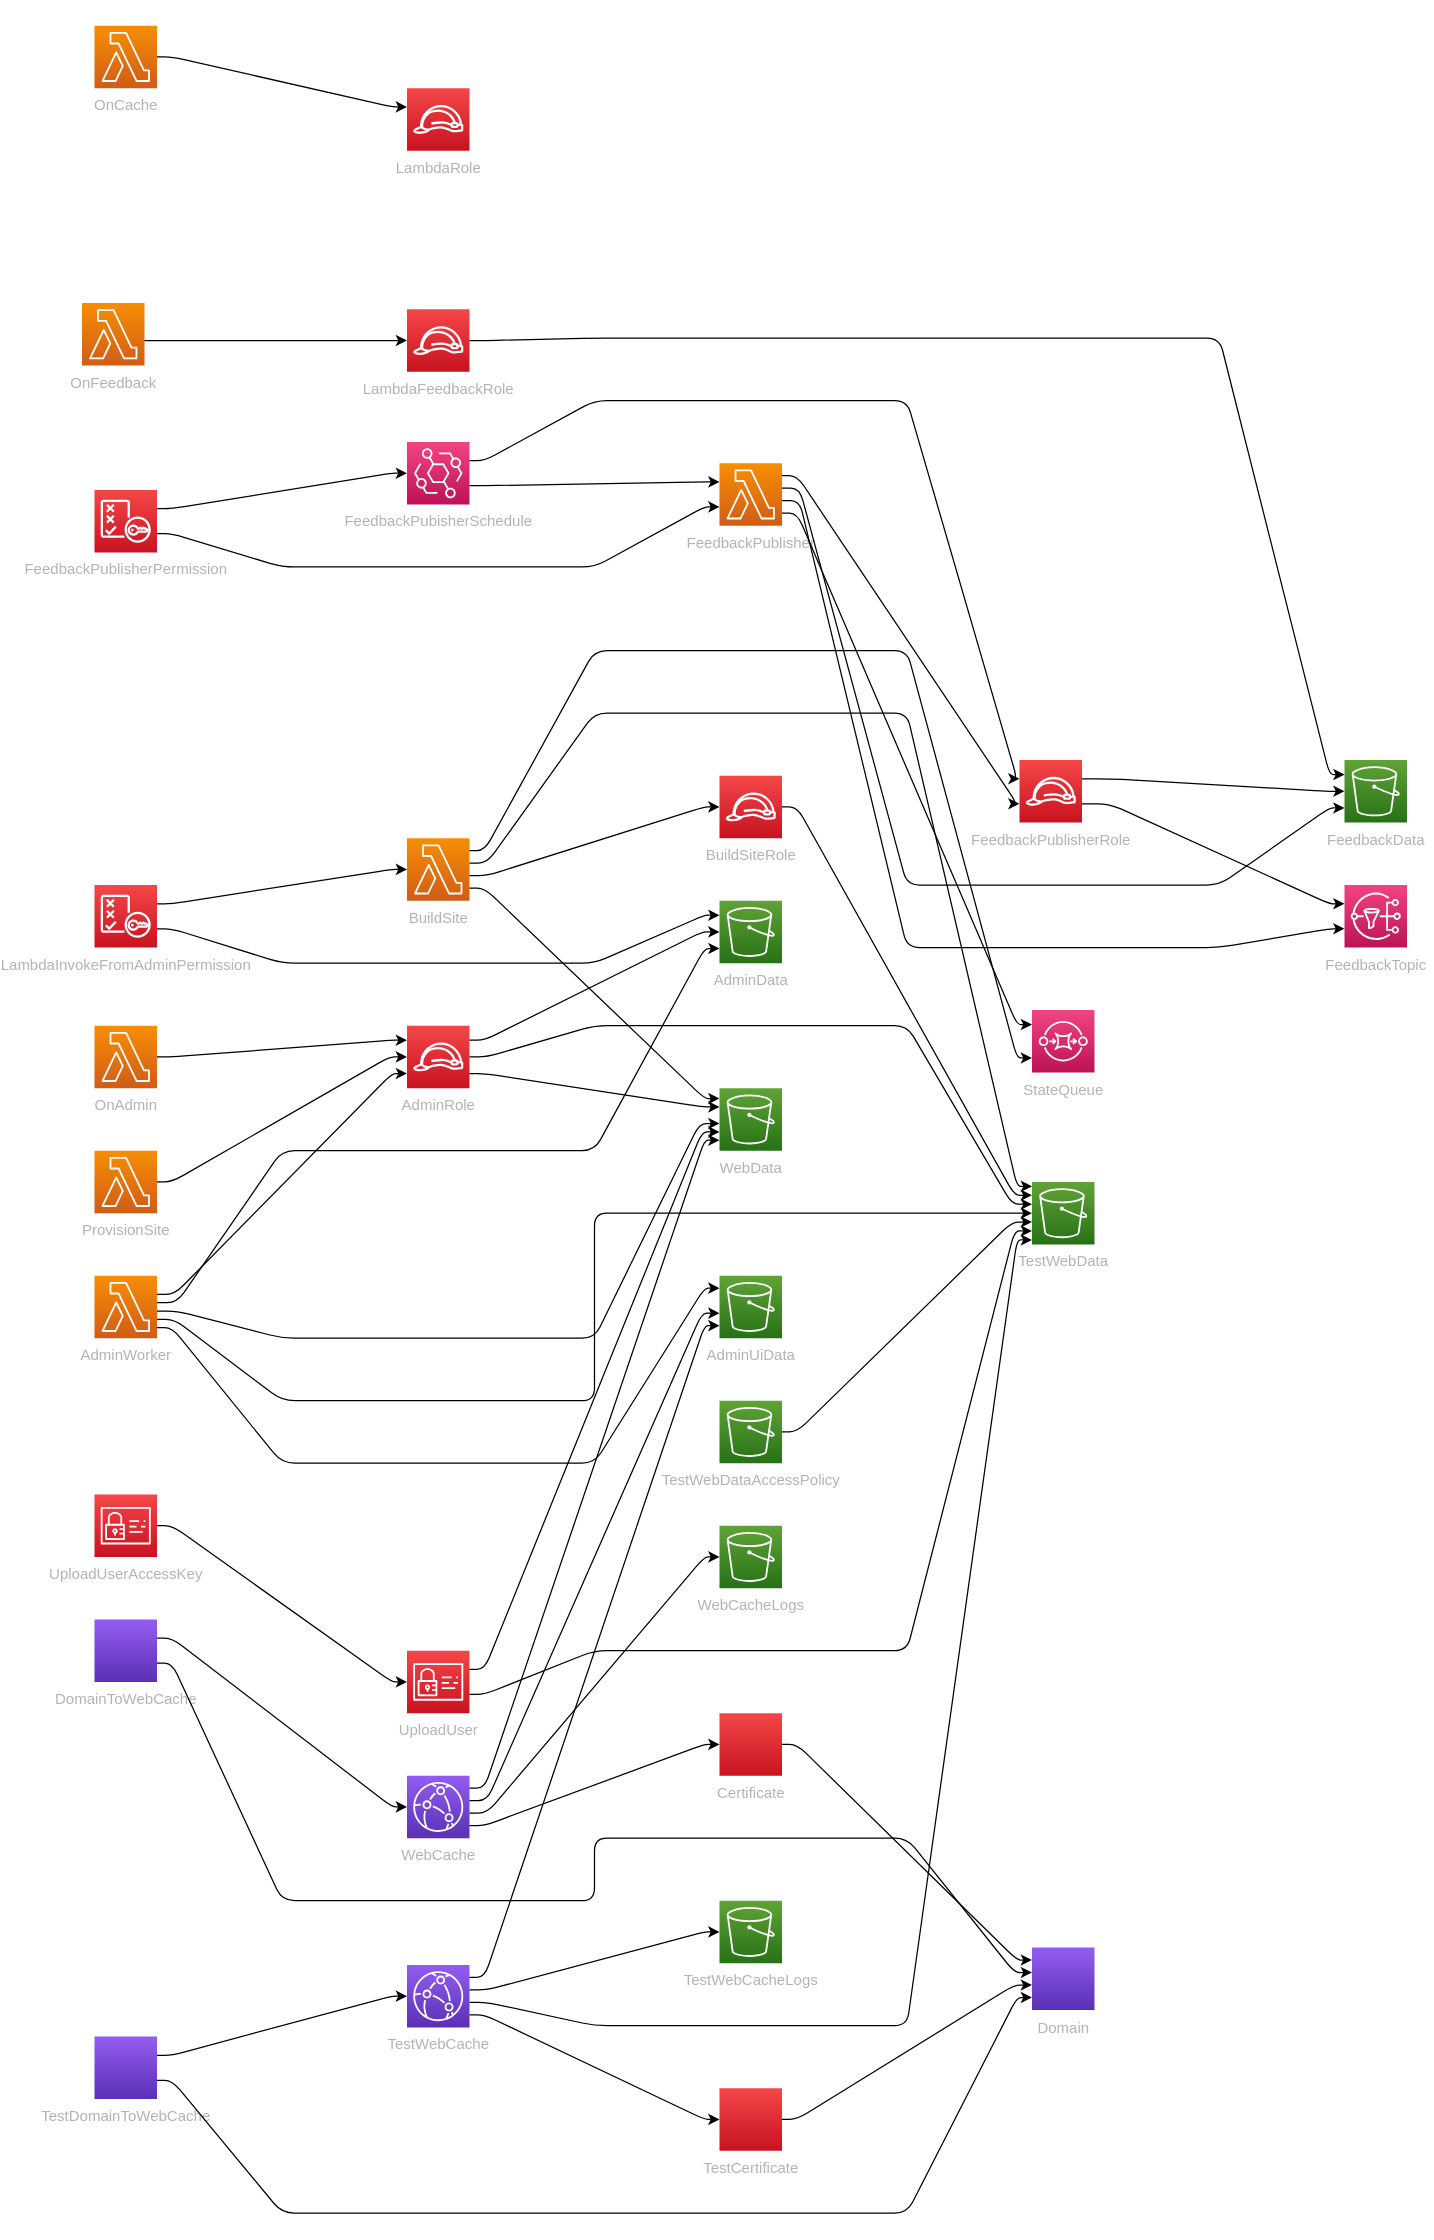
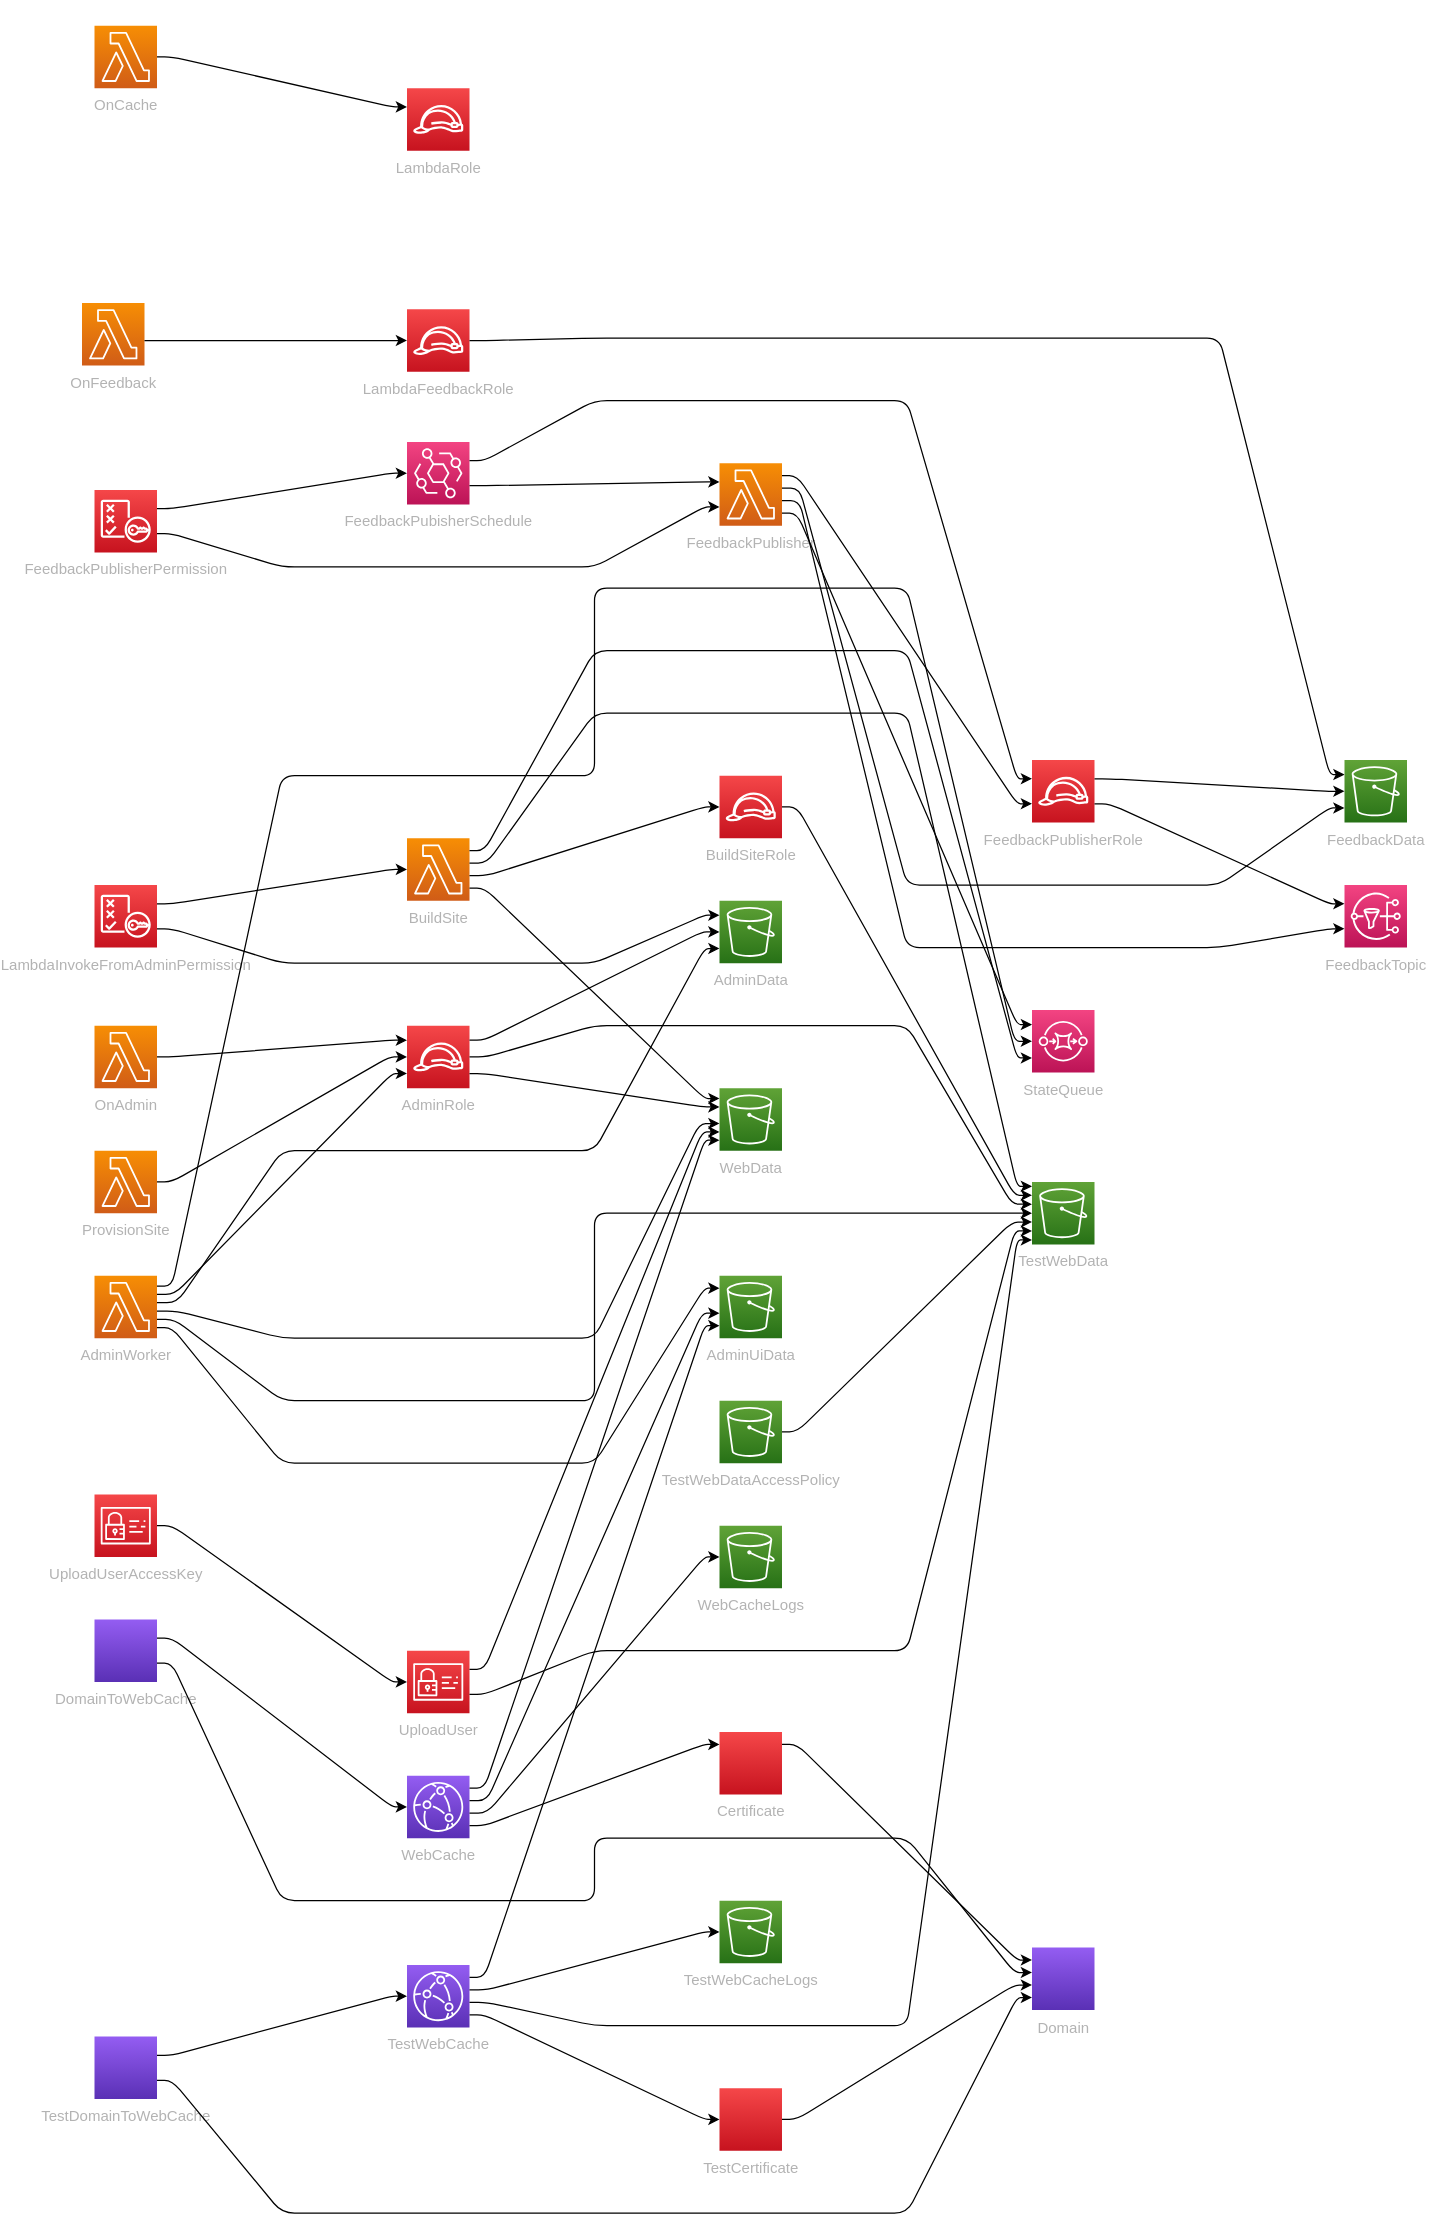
edge "AdminWorker" -> "StateQueue": added
node "FeedbackPublisherRole": moved (1051, 791) -> (1063, 791)
node "Certificate": moved (751, 1744) -> (751, 1763)
